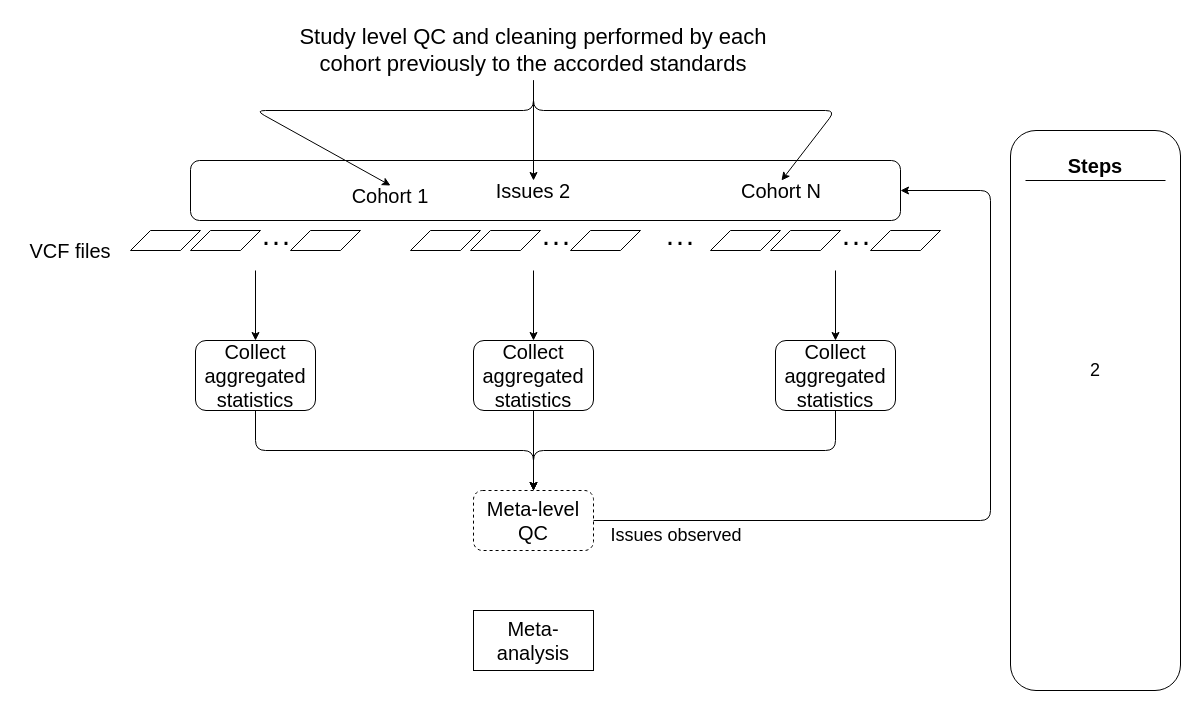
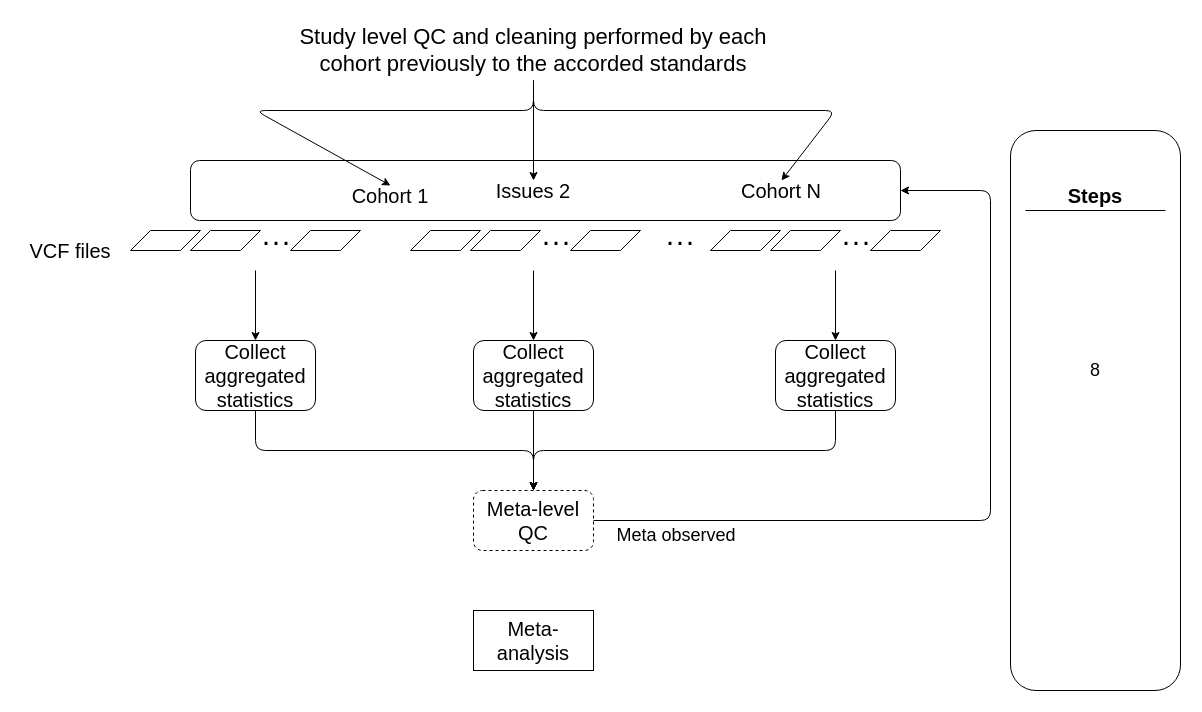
node "Steps": moved (1096, 166) -> (1096, 196)
node "2": label "2" -> "8"
node "Issues observed": label "Issues observed" -> "Meta observed"
